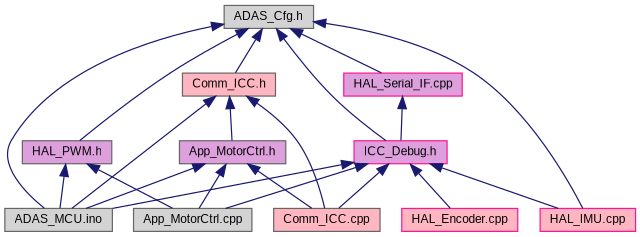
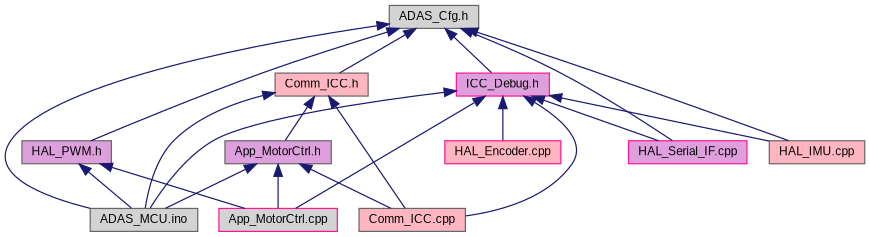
edge "ICC_Debug.h" -> "HAL_Serial_IF.cpp": reversed
node "App_MotorCtrl.cpp": color gray40 -> deeppink
node "HAL_IMU.cpp": color deeppink -> gray40
